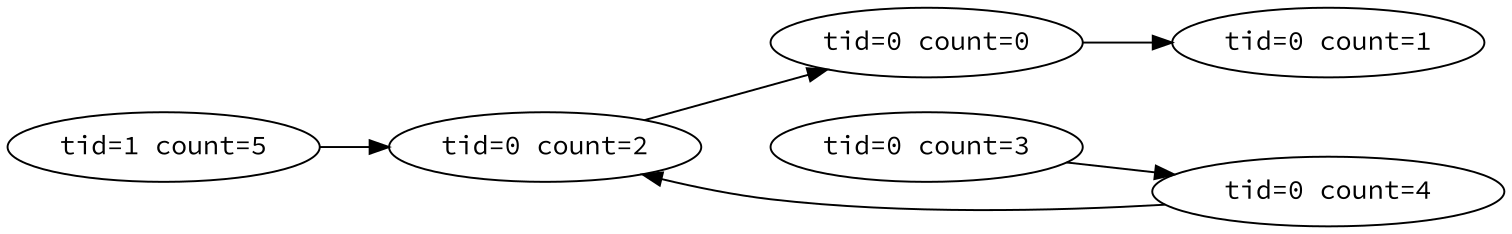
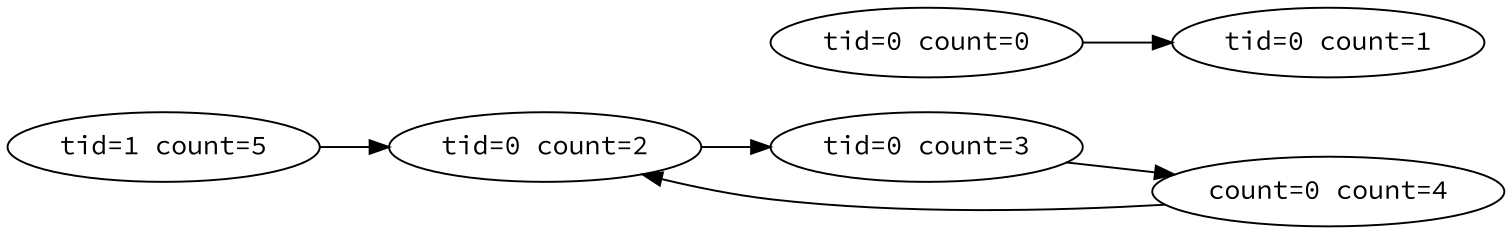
edge "tid=0 count=2" -> "tid=0 count=0": now "tid=0 count=2" -> "tid=0 count=3"
node "tid=0 count=4": label "tid=0 count=4" -> "count=0 count=4"
